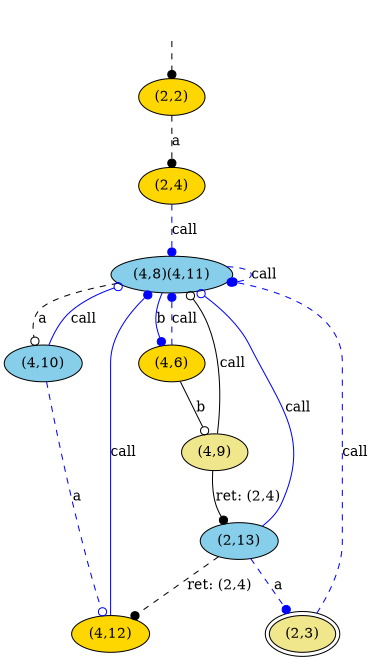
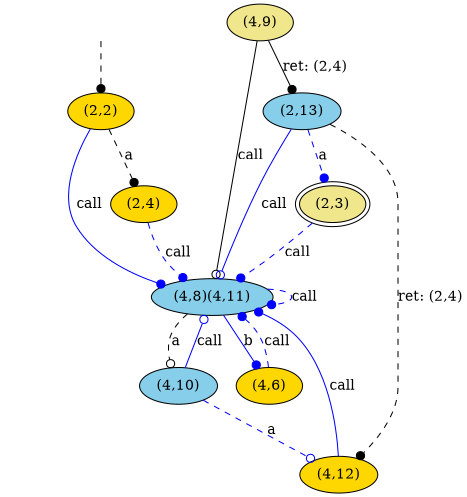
edge "(2,2)" -> "(4,8)(4,11)": added, label "call"
edge "(4,6)" -> "(4,9)": removed, label "b"
